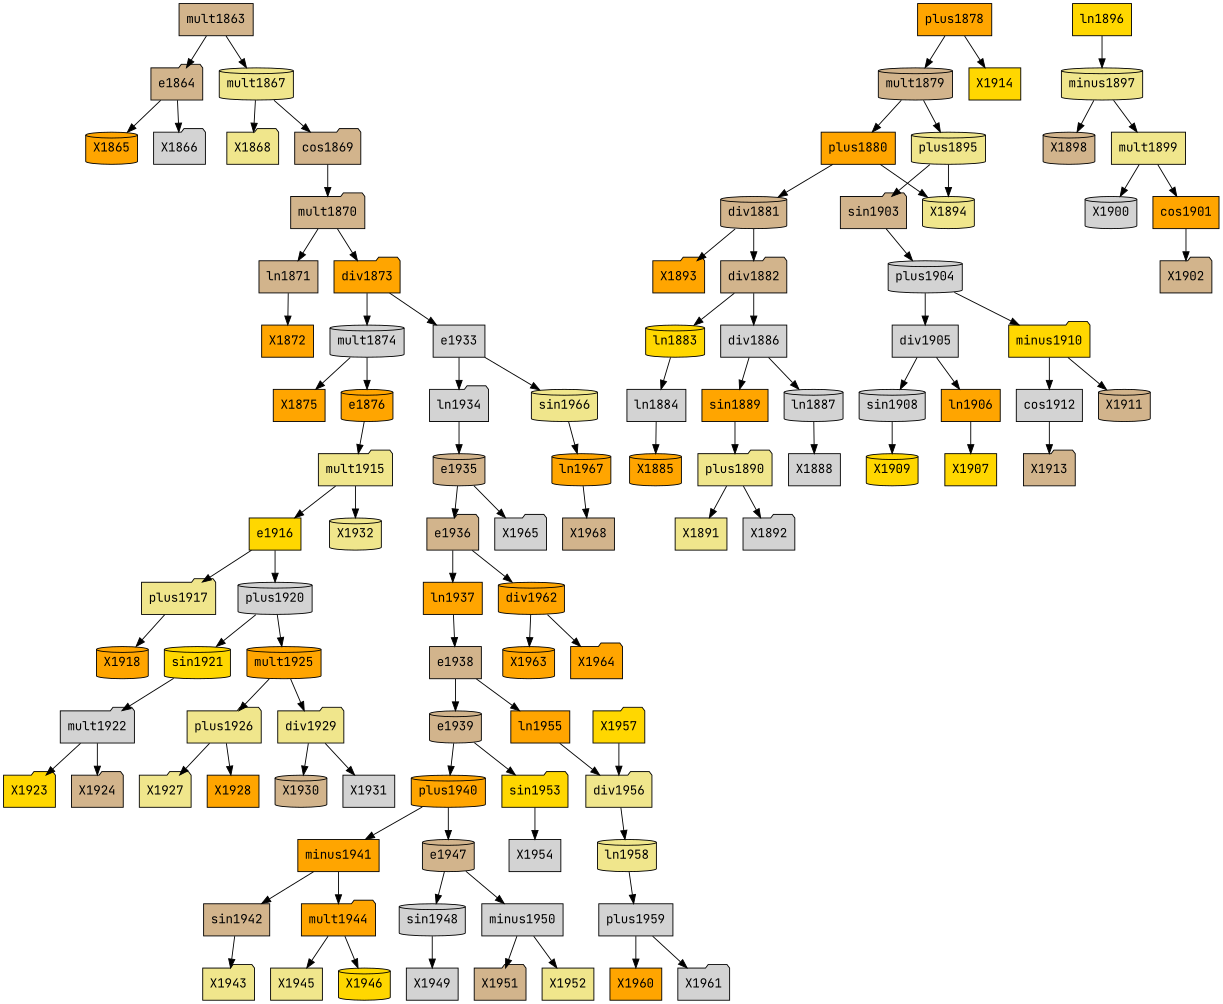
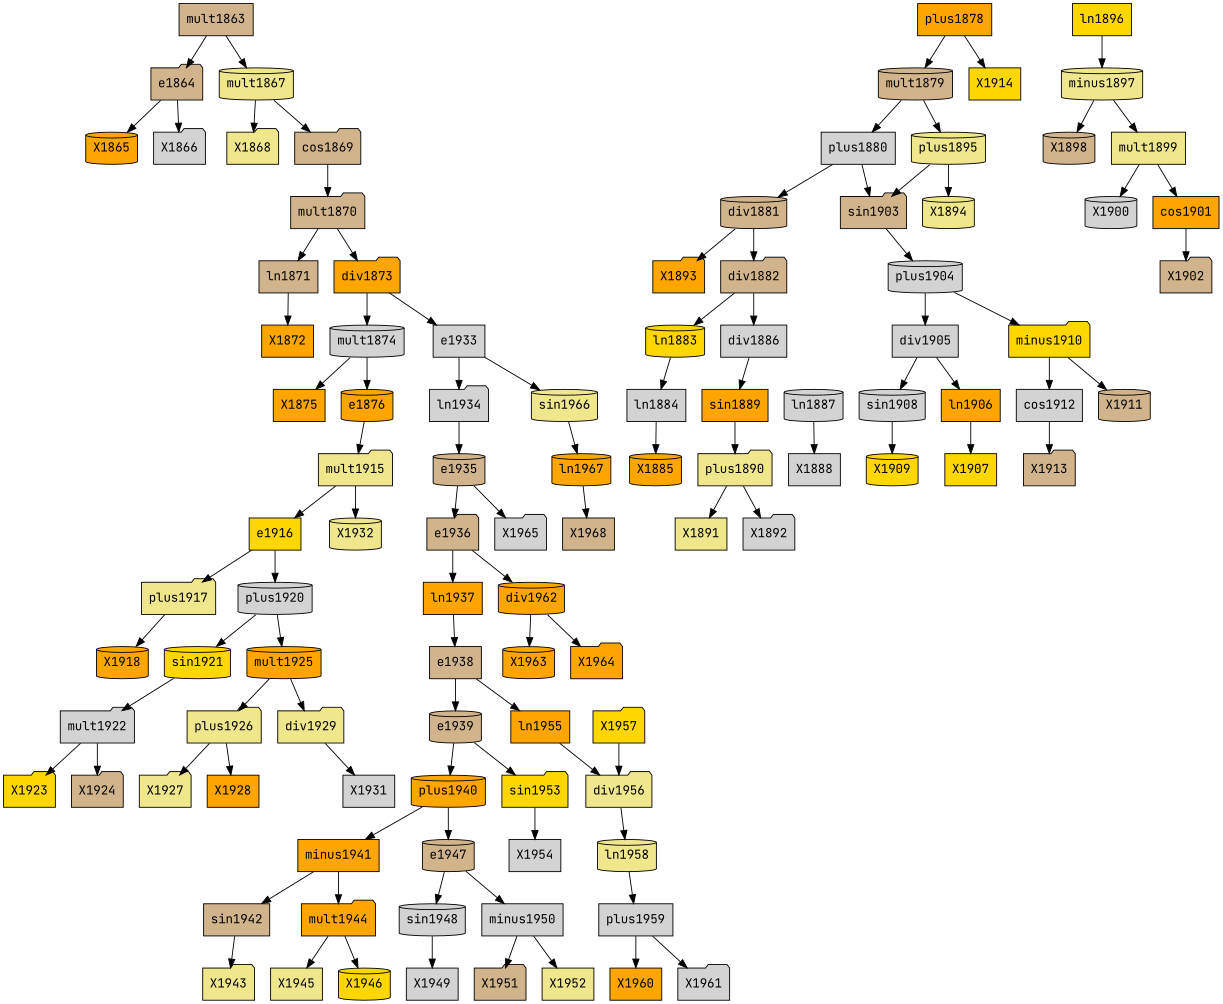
node "plus1880": fillcolor orange -> lightgrey
edge "plus1880" -> "X1894": now "plus1880" -> "sin1903"
edge "div1886" -> "ln1887": removed
node "X1930": removed
